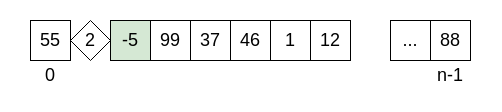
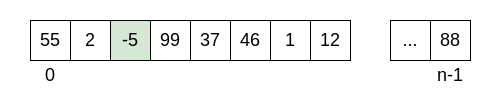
node "2": shape diamond -> rectangle
